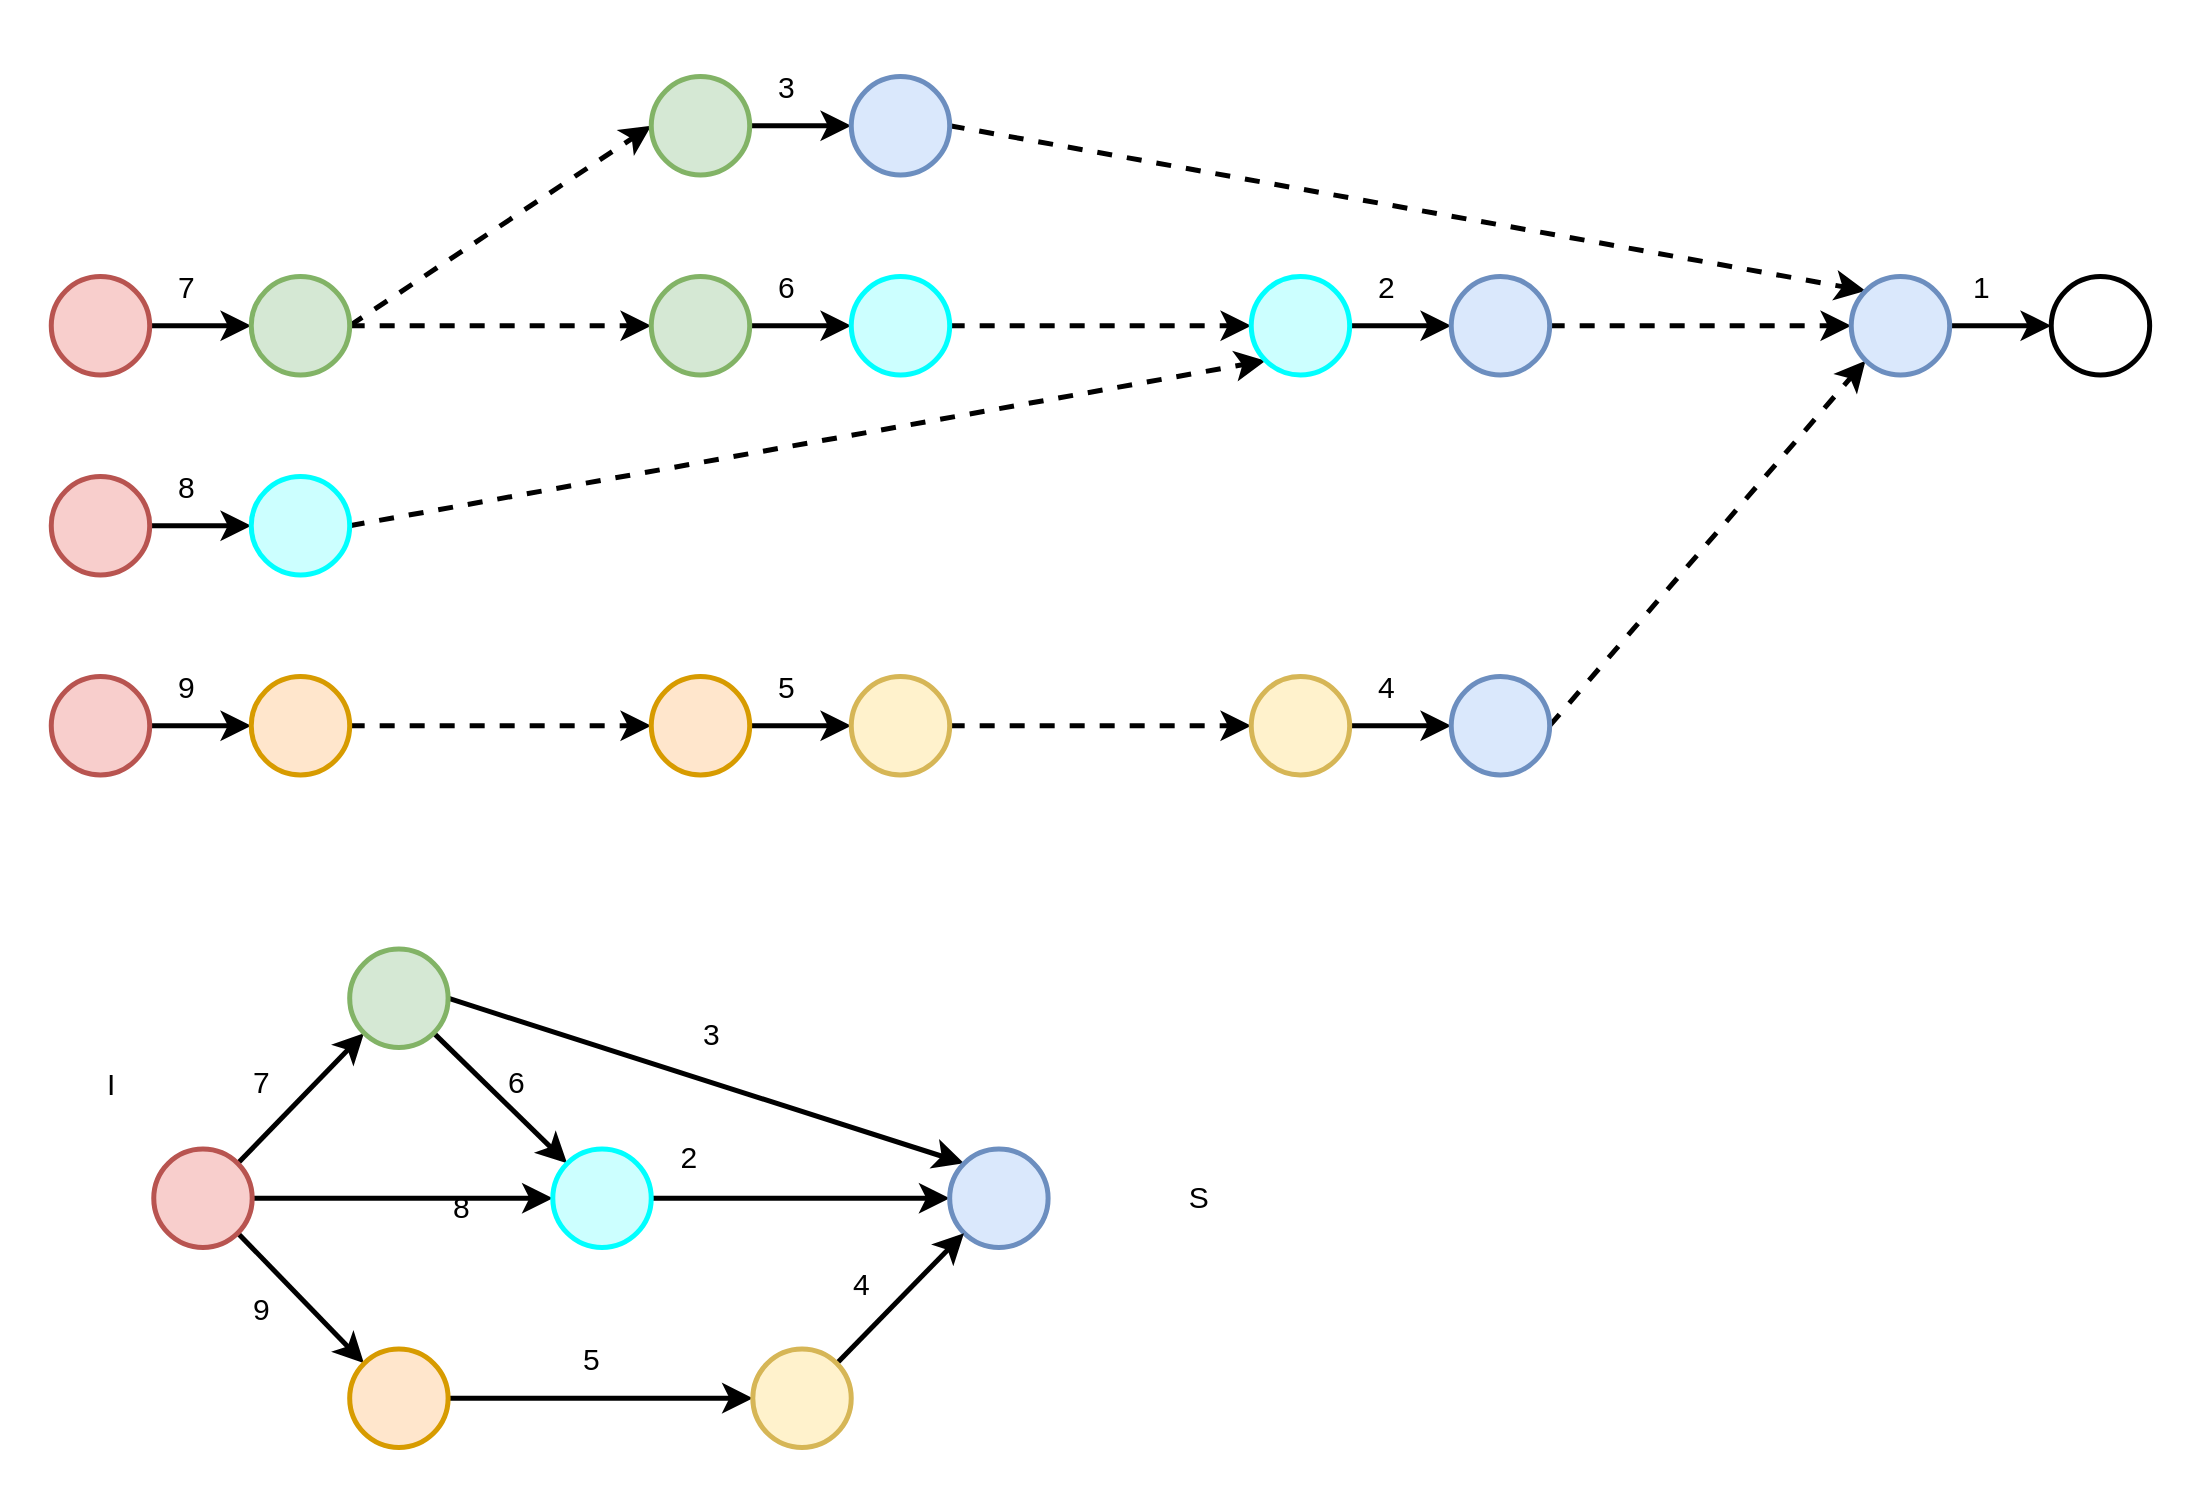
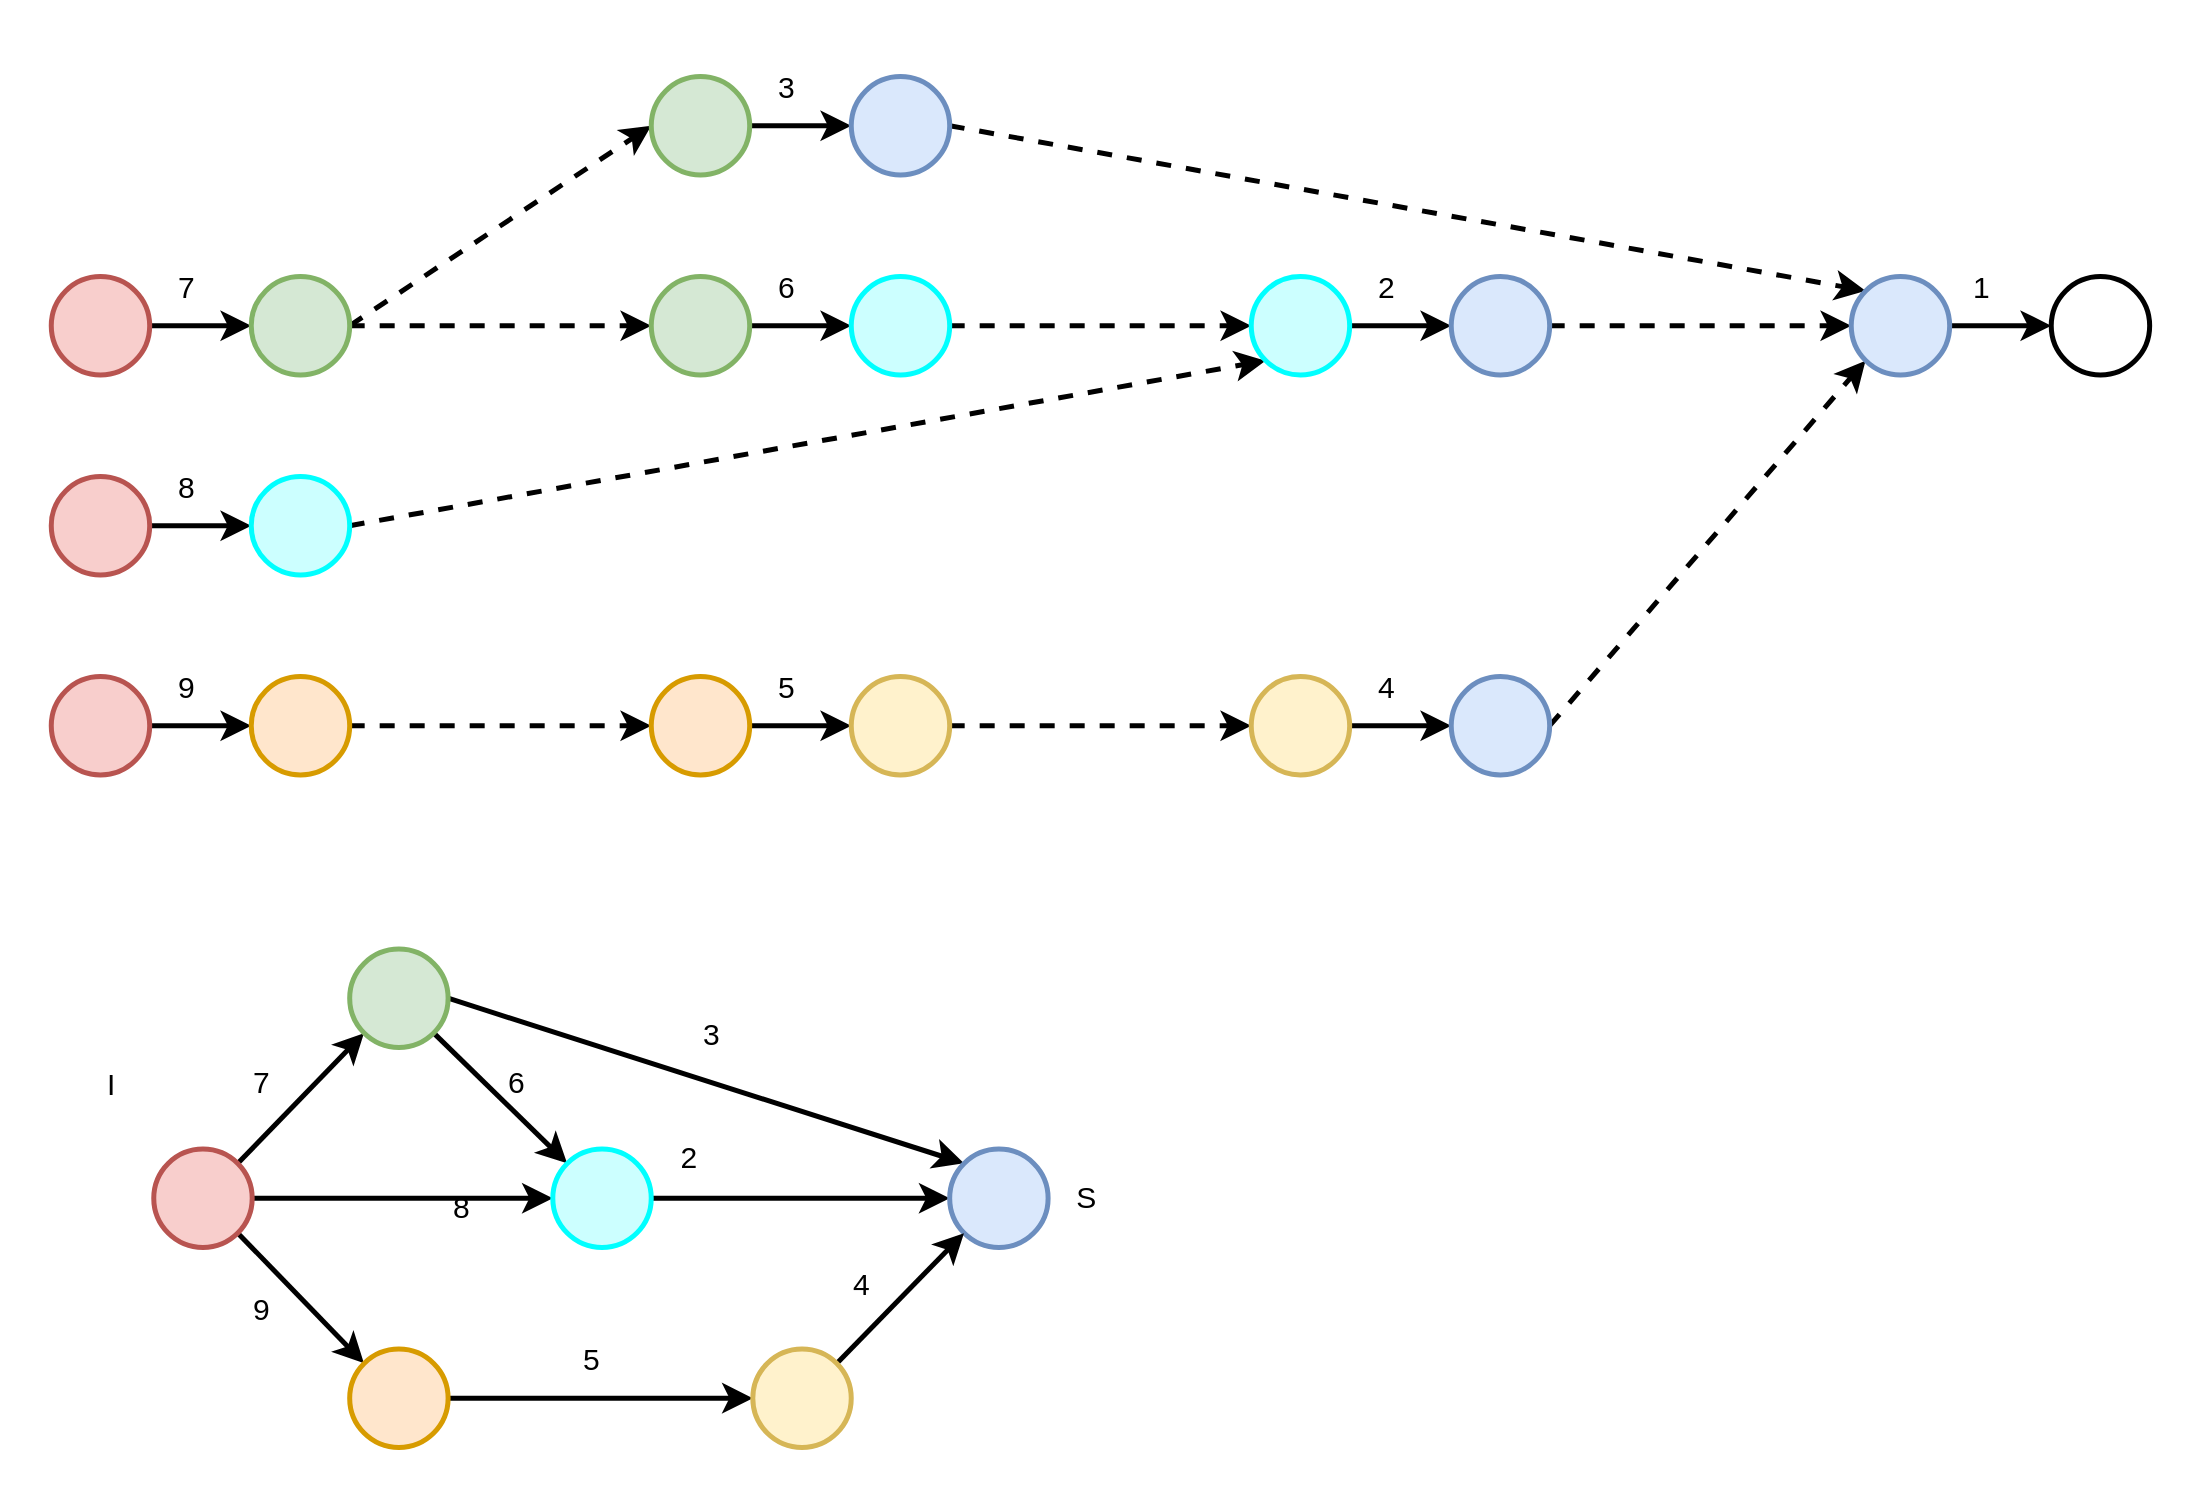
node "S": moved (1198, 1198) -> (1086, 1198)
